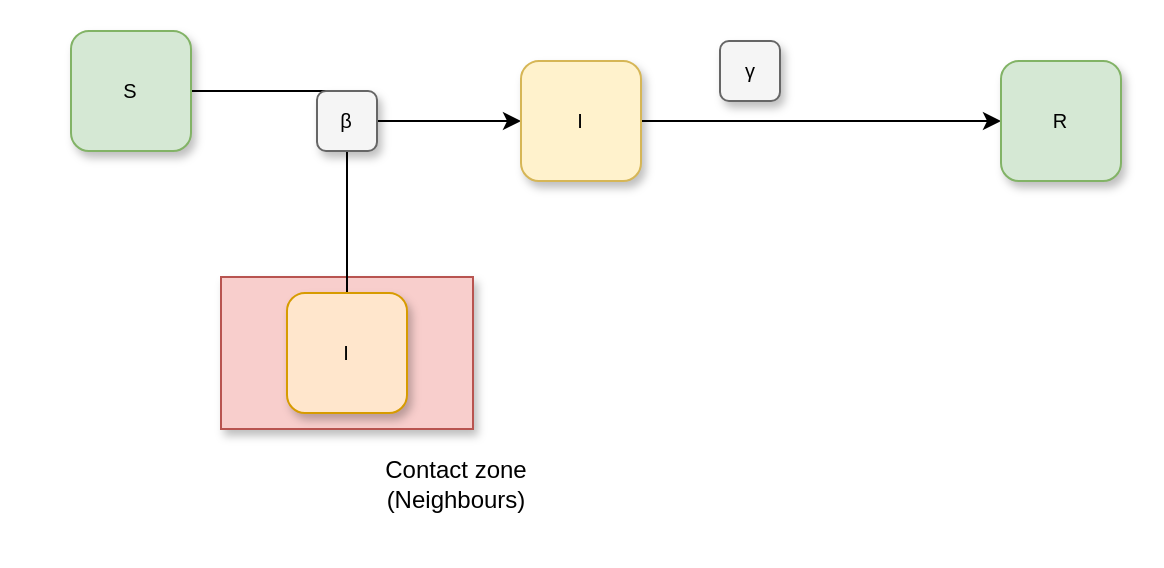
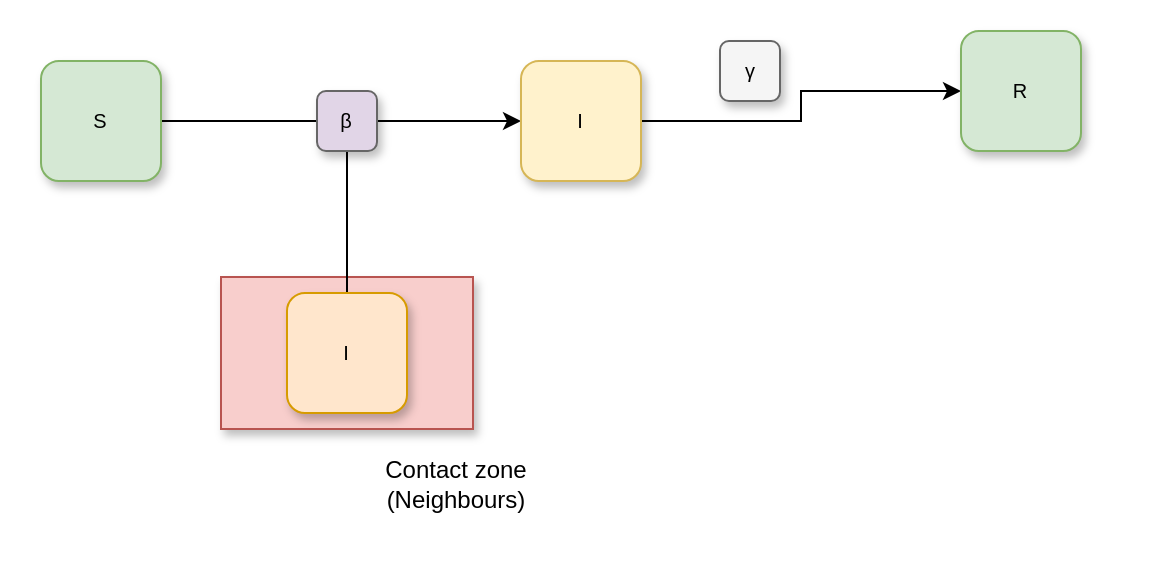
node "S": moved (131, 91) -> (101, 121)
node "β": fillcolor #f5f5f5 -> #e1d5e7
node "R": moved (1061, 121) -> (1021, 91)
